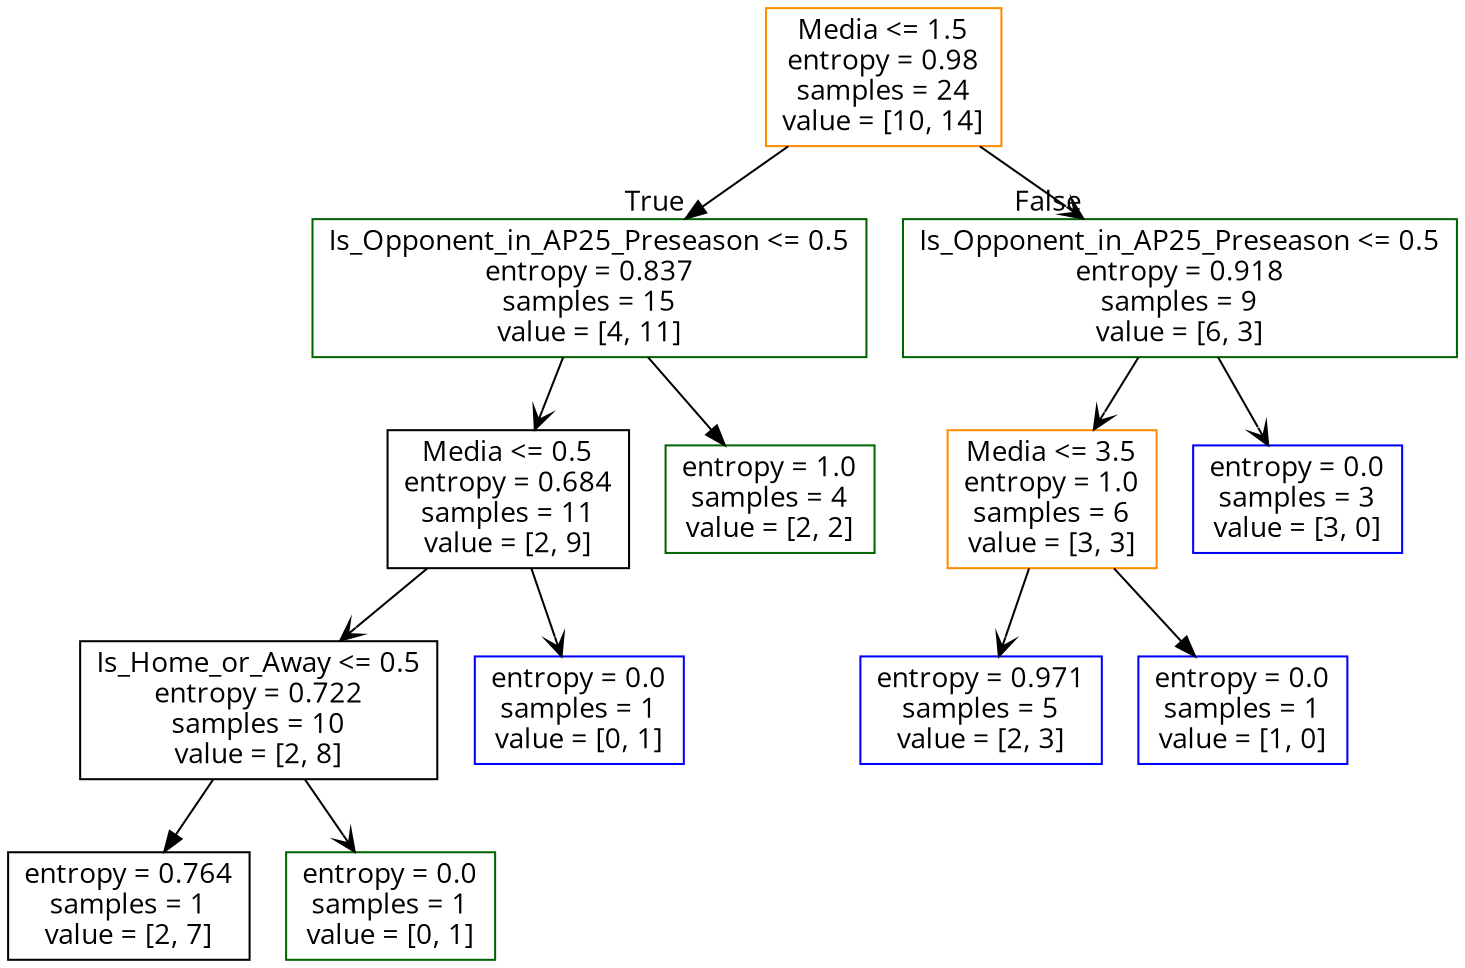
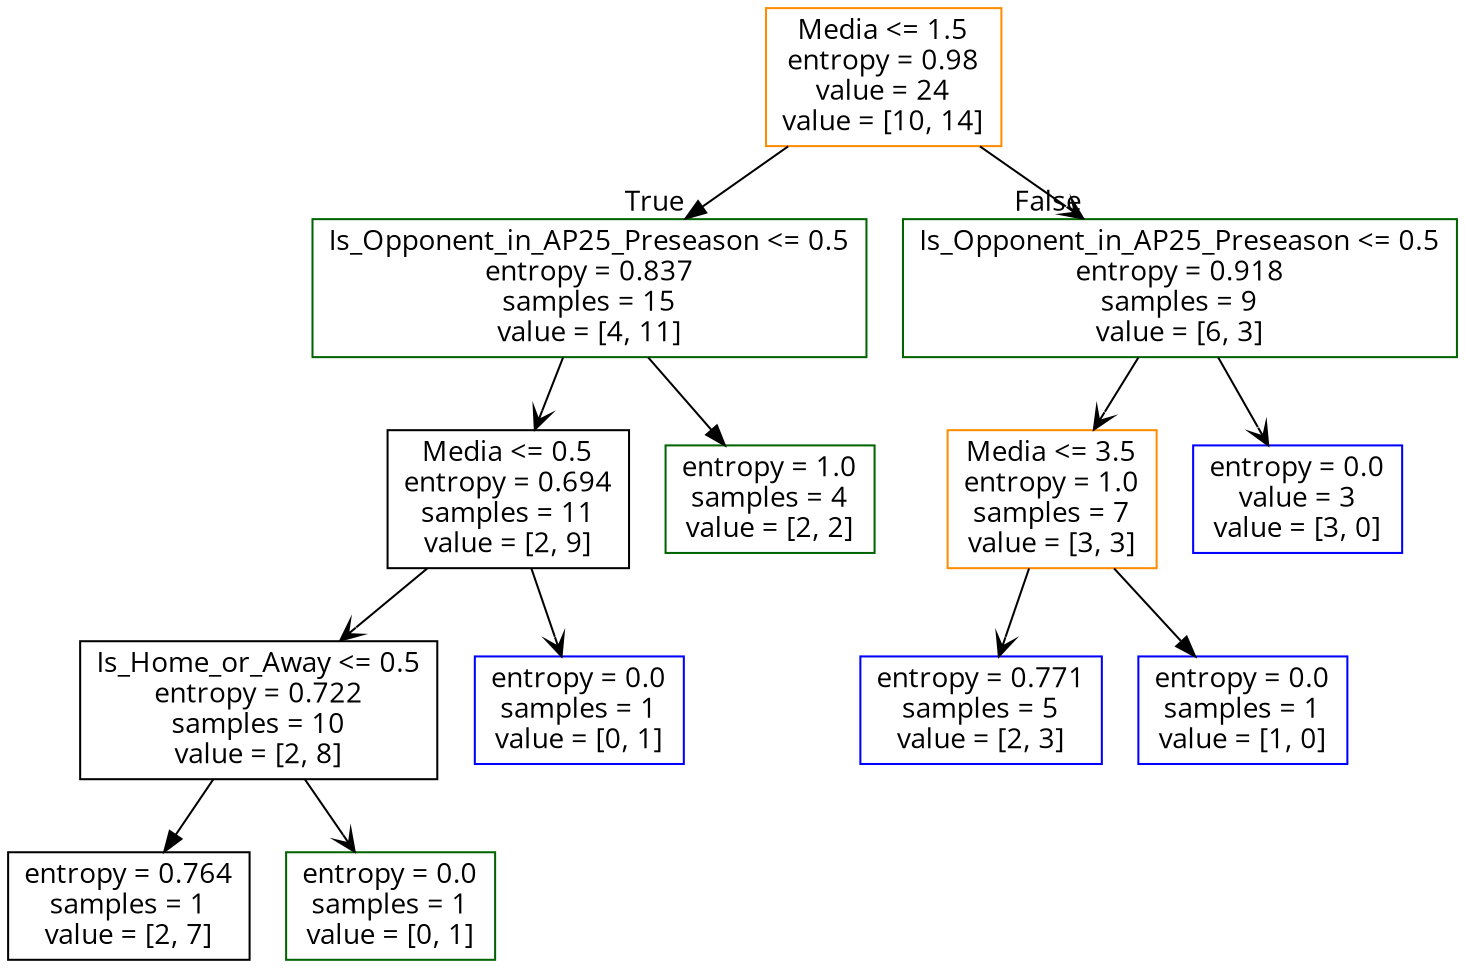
node "Media <= 1.5 entropy = 0.98 samples = 24 value = [10, 14]": label "Media <= 1.5 entropy = 0.98 samples = 24 value = [10, 14]" -> "Media <= 1.5 entropy = 0.98 value = 24 value = [10, 14]"
node "Media <= 0.5 entropy = 0.684 samples = 11 value = [2, 9]": label "Media <= 0.5 entropy = 0.684 samples = 11 value = [2, 9]" -> "Media <= 0.5 entropy = 0.694 samples = 11 value = [2, 9]"
node "Media <= 3.5 entropy = 1.0 samples = 6 value = [3, 3]": label "Media <= 3.5 entropy = 1.0 samples = 6 value = [3, 3]" -> "Media <= 3.5 entropy = 1.0 samples = 7 value = [3, 3]"
node "entropy = 0.0 samples = 3 value = [3, 0]": label "entropy = 0.0 samples = 3 value = [3, 0]" -> "entropy = 0.0 value = 3 value = [3, 0]"
node "entropy = 0.971 samples = 5 value = [2, 3]": label "entropy = 0.971 samples = 5 value = [2, 3]" -> "entropy = 0.771 samples = 5 value = [2, 3]"
